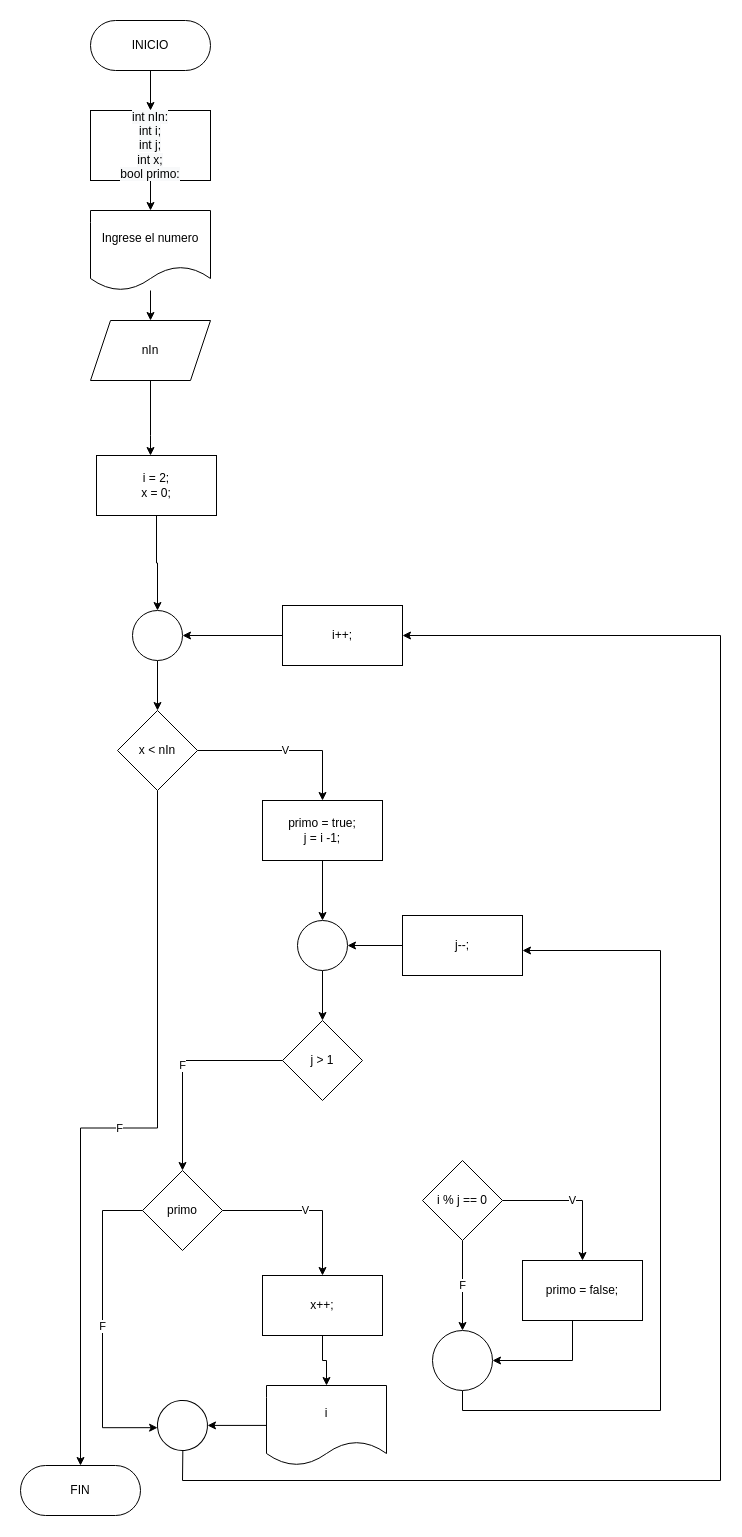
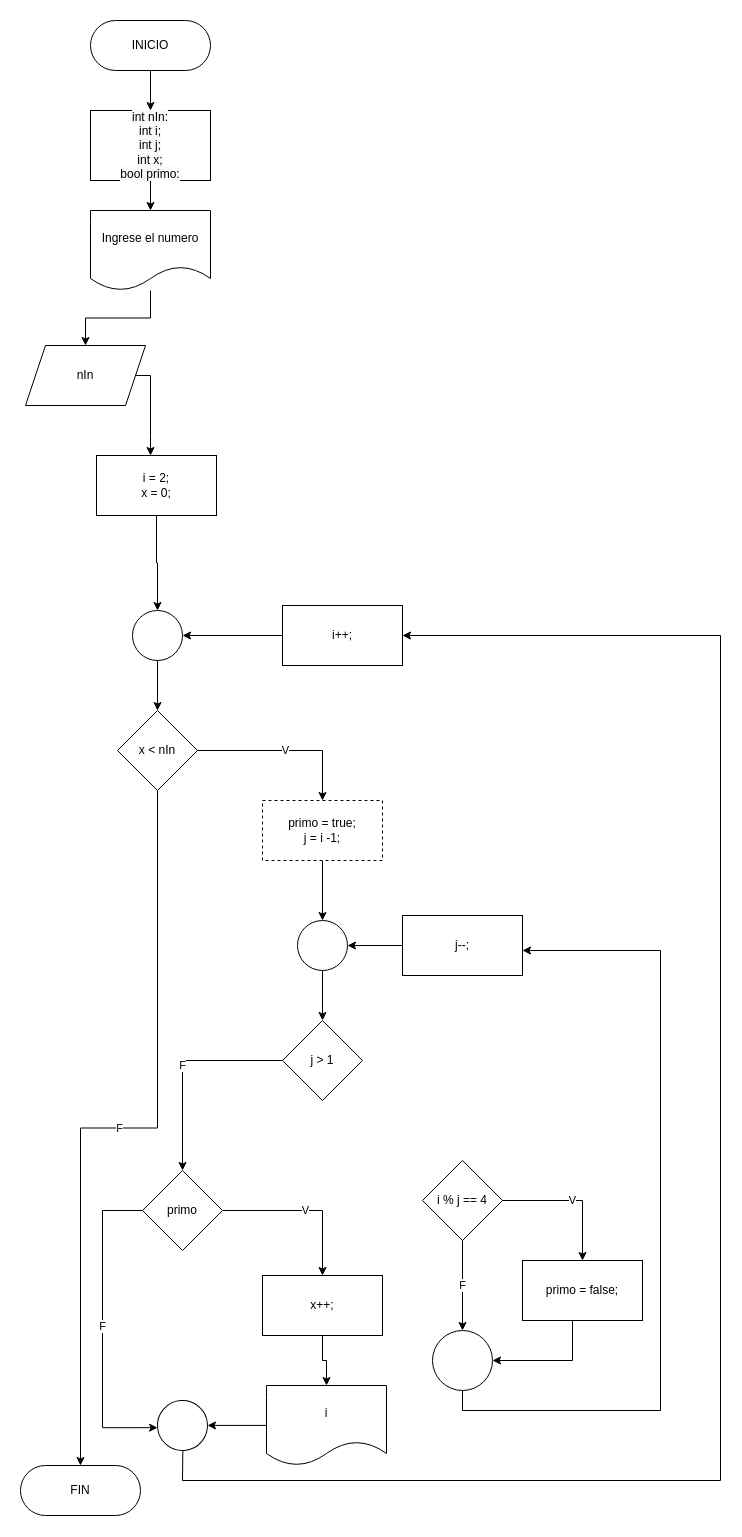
node "nIn": moved (151, 351) -> (86, 376)
node "primo = true; j = i -1;": style solid -> dashed
node "i % j == 0": label "i % j == 0" -> "i % j == 4"
